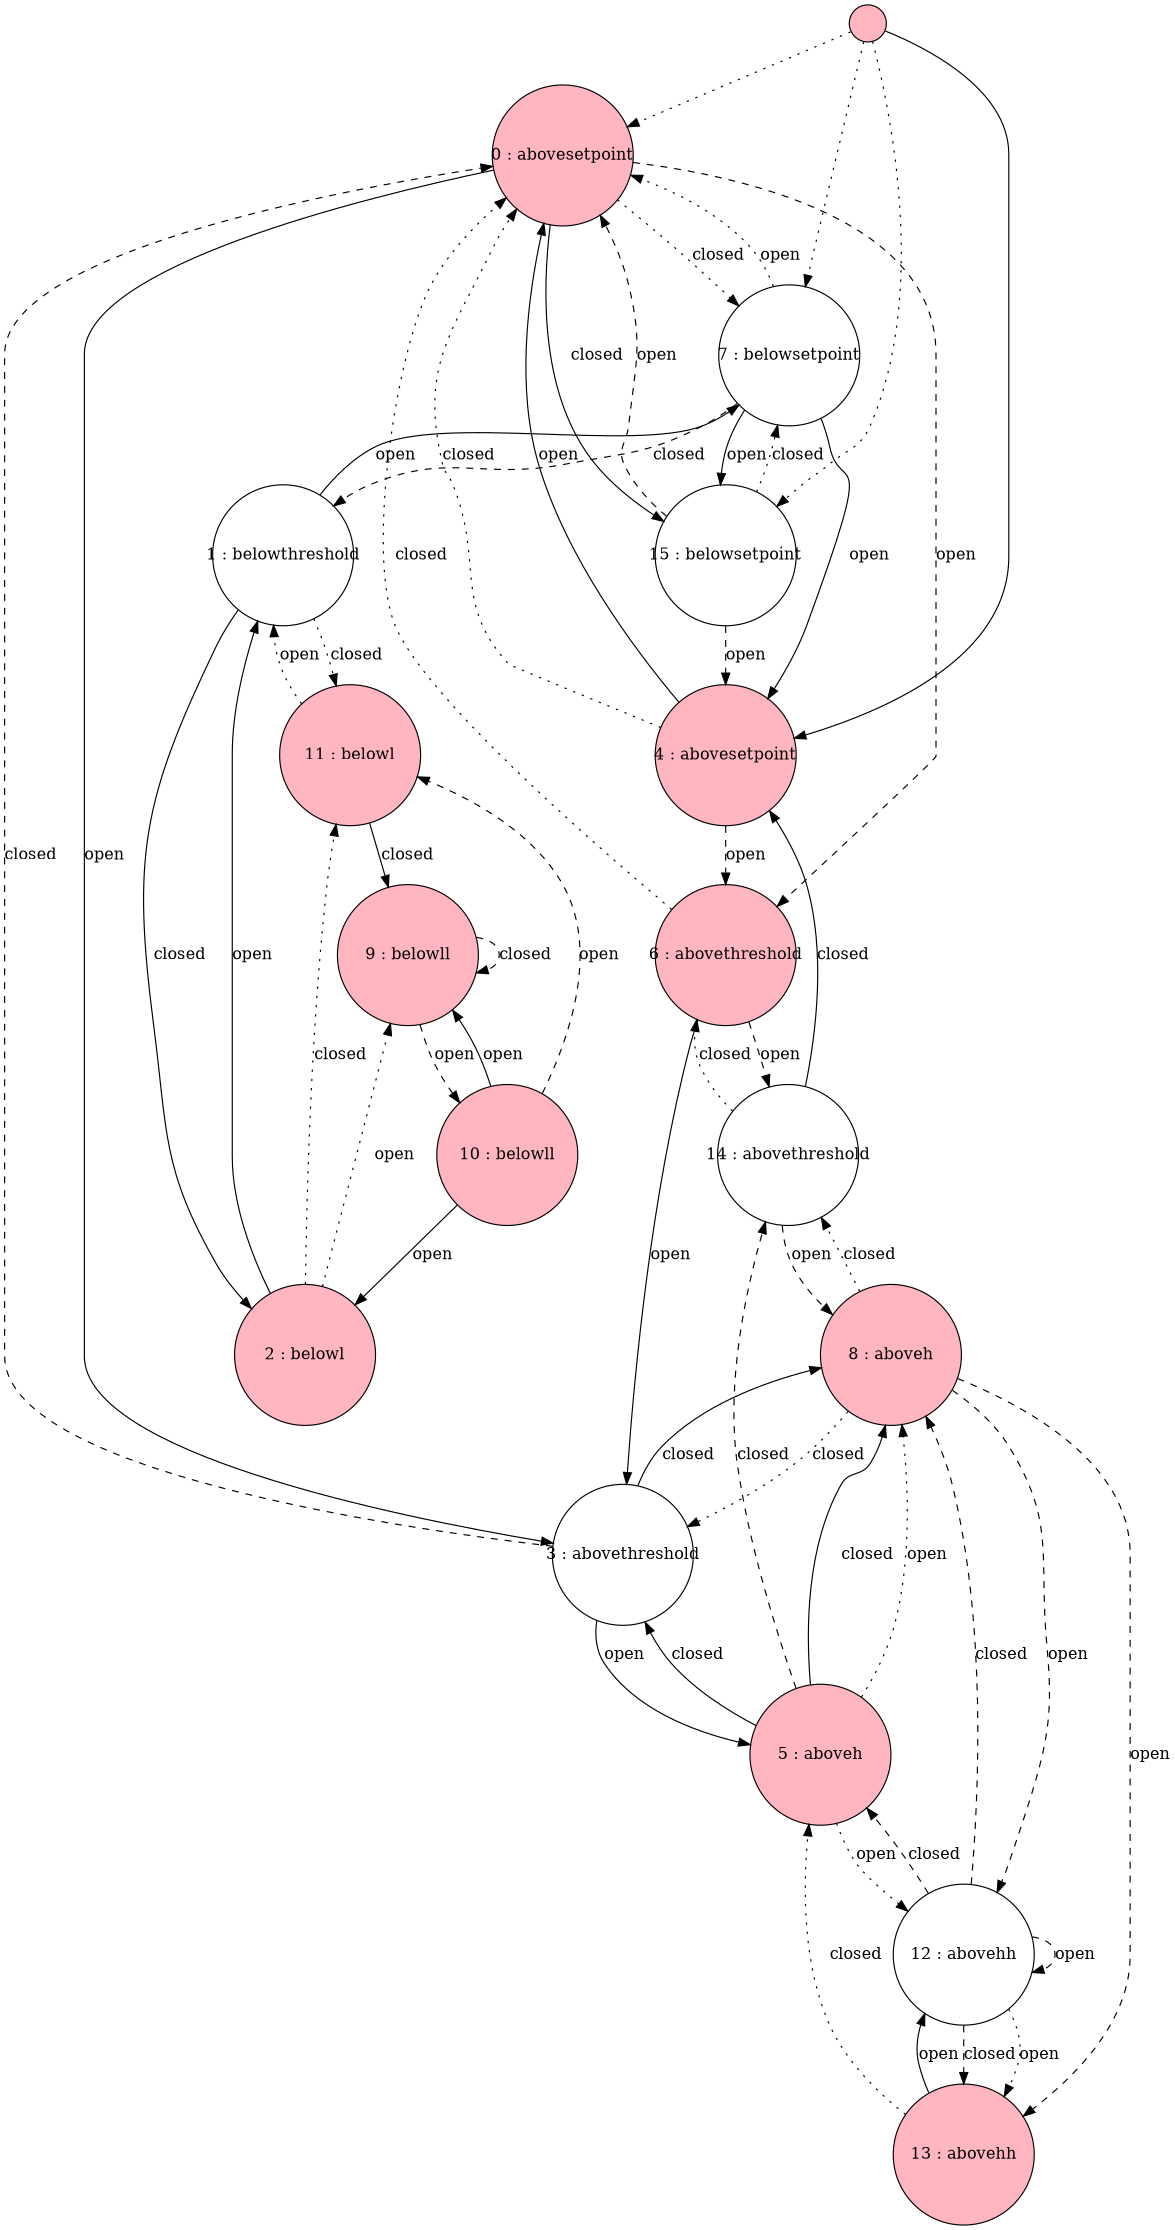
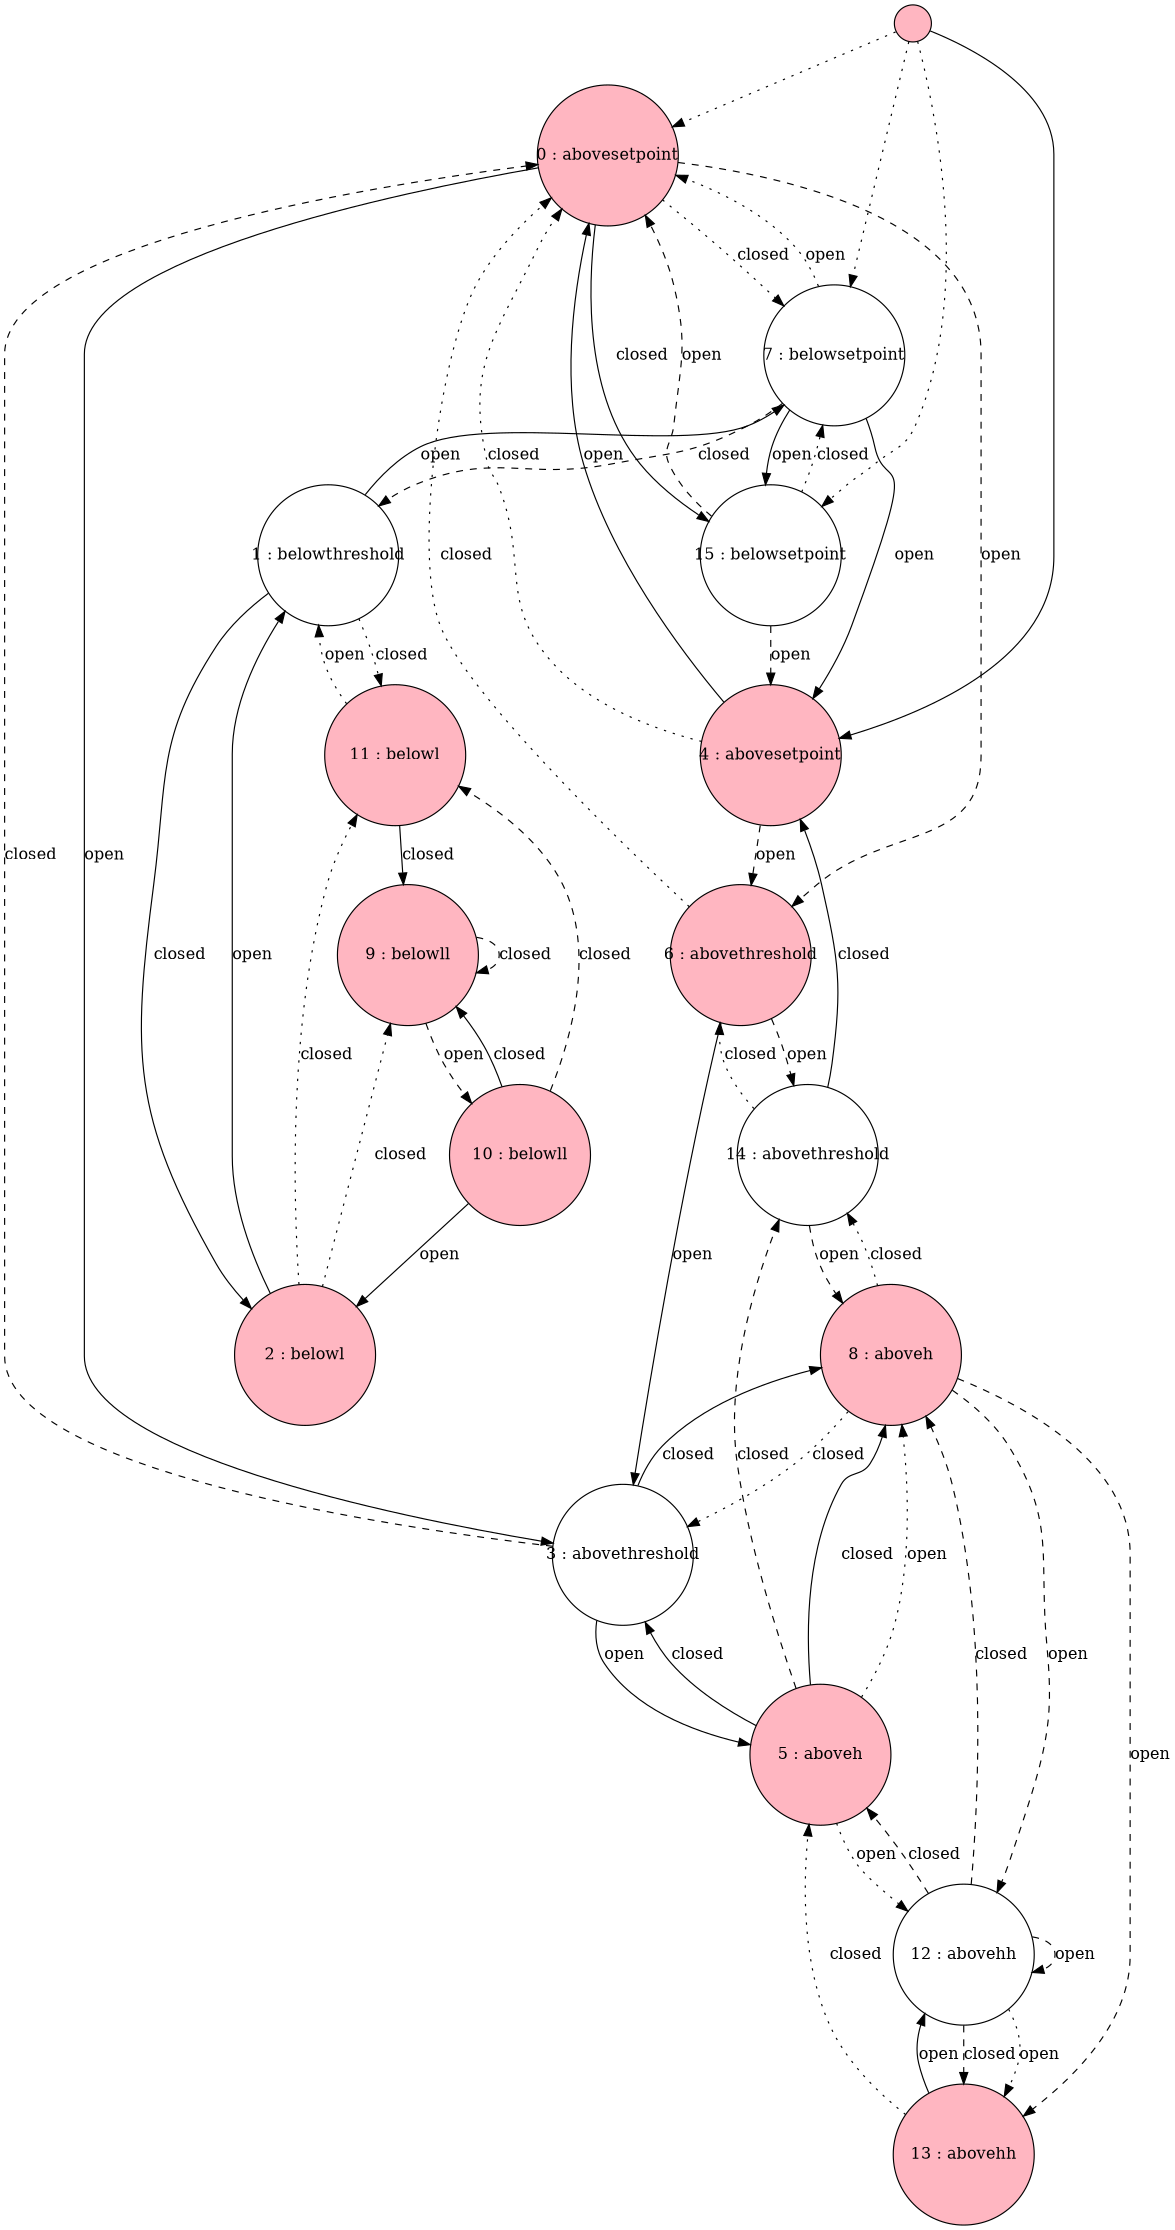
edge "10 : belowll" -> "11 : belowl": label "open" -> "closed"
edge "10 : belowll" -> "9 : belowll": label "open" -> "closed"
edge "2 : belowl" -> "9 : belowll": label "open" -> "closed"
